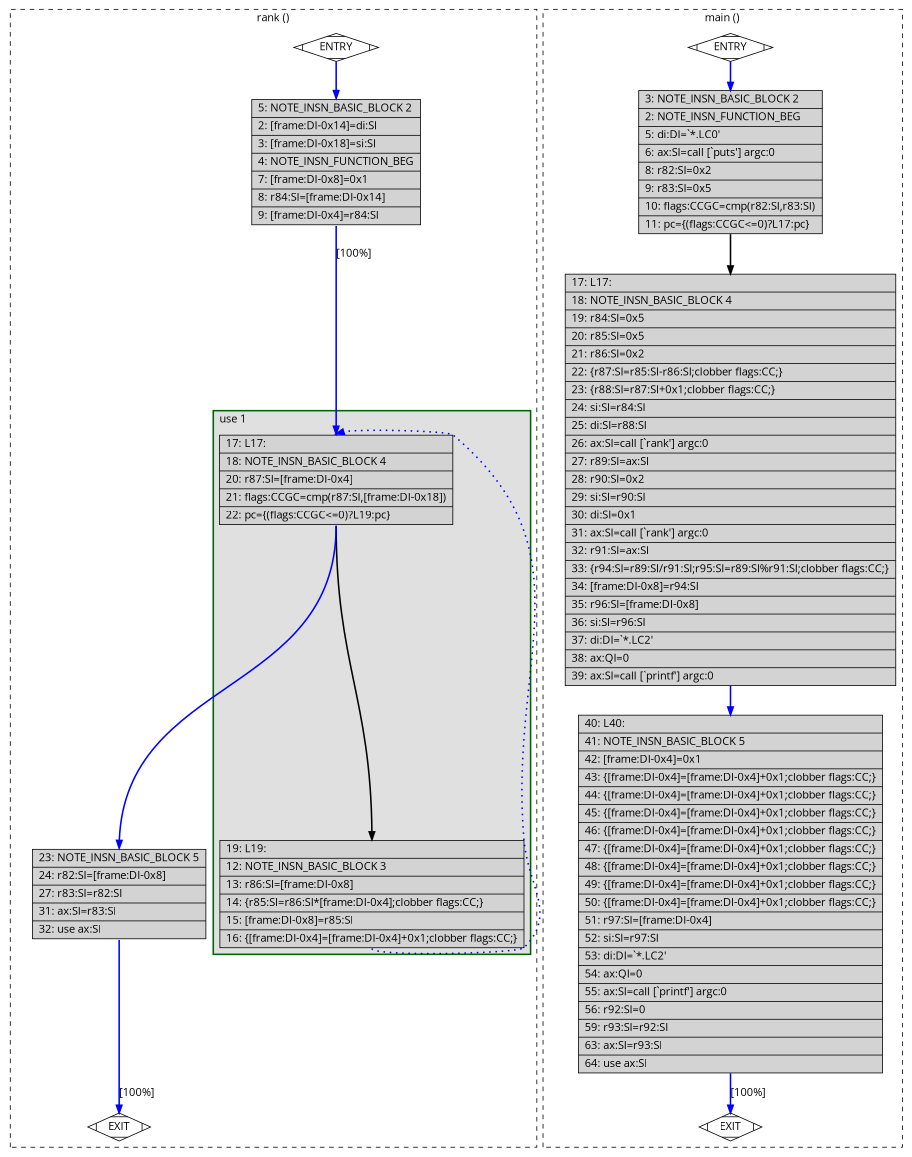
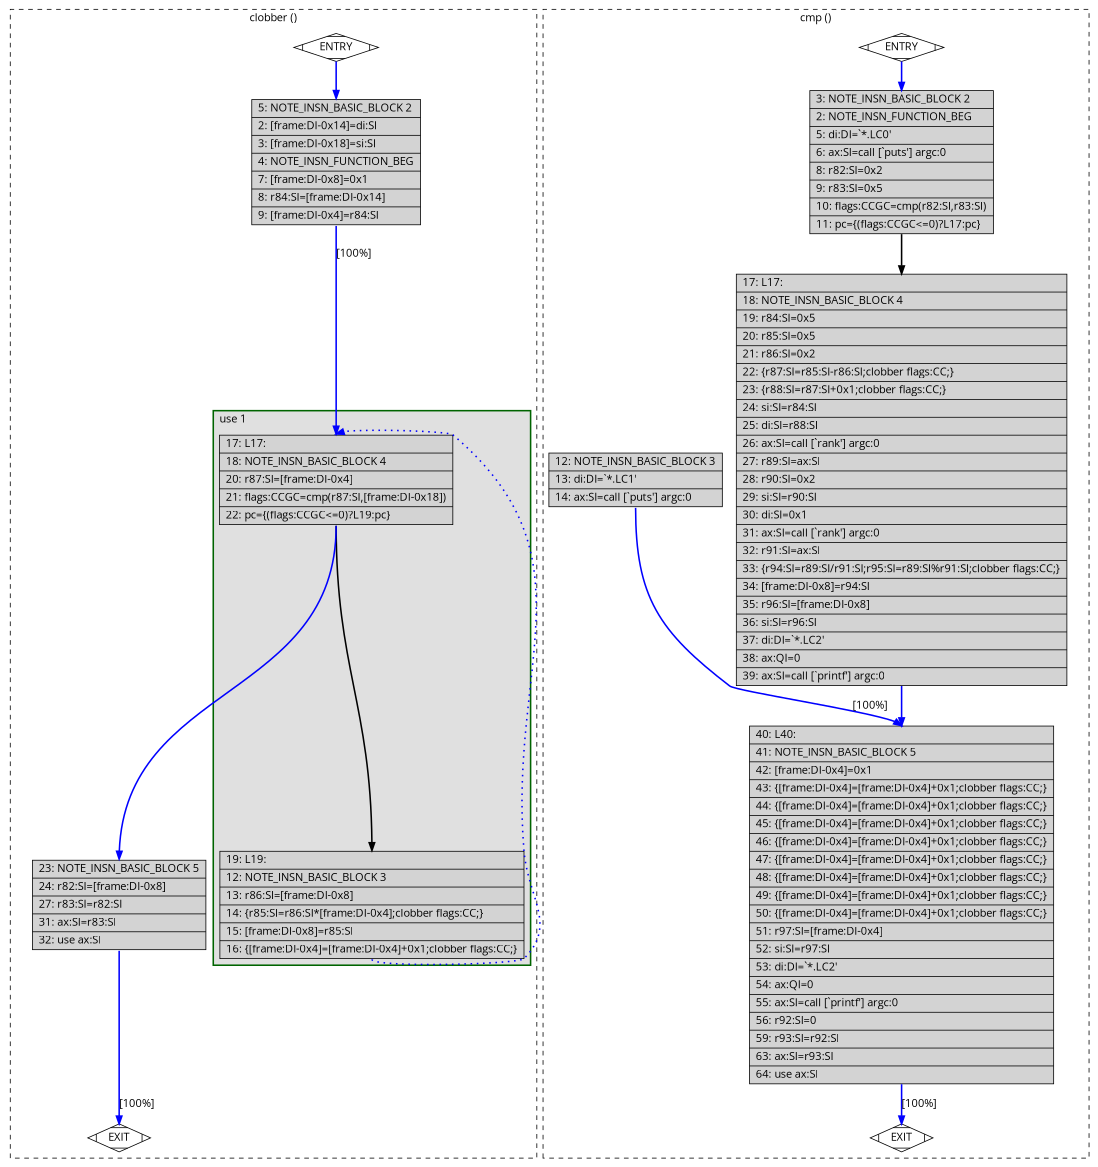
cluster "rank ()": label "rank ()" -> "clobber ()"
cluster "main ()": label "main ()" -> "cmp ()"
node "12: NOTE_INSN_BASIC_BLOCK 3": added
